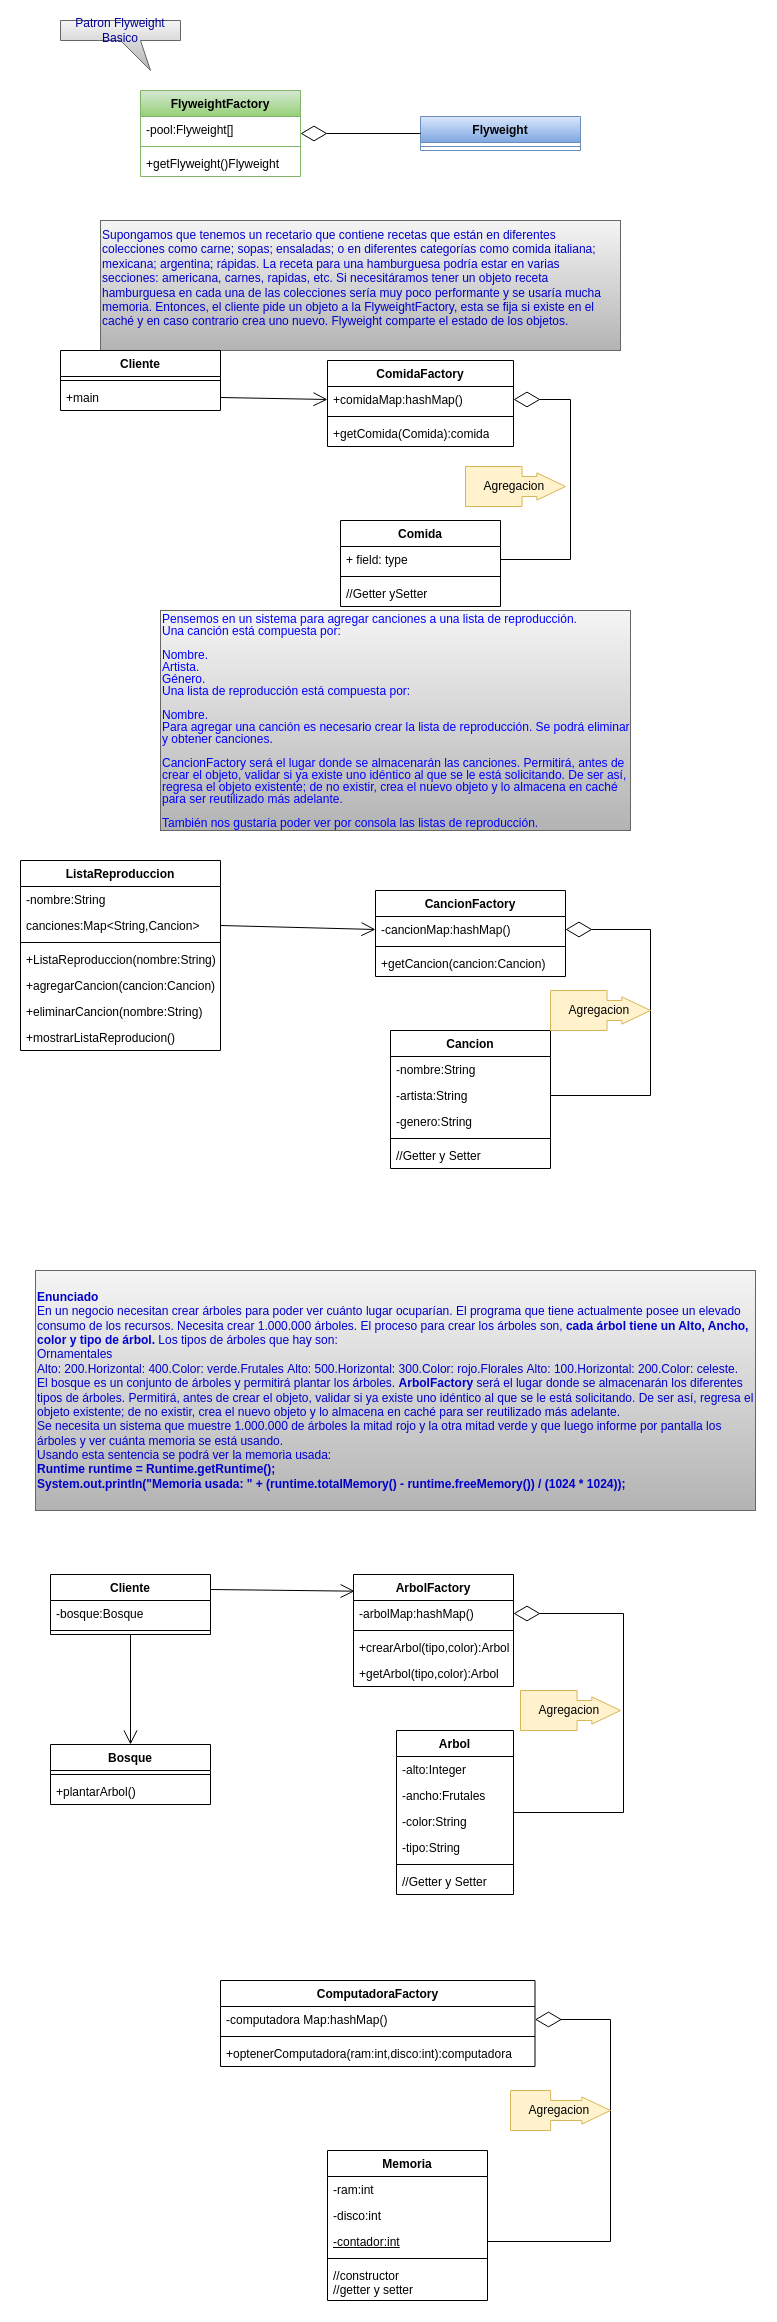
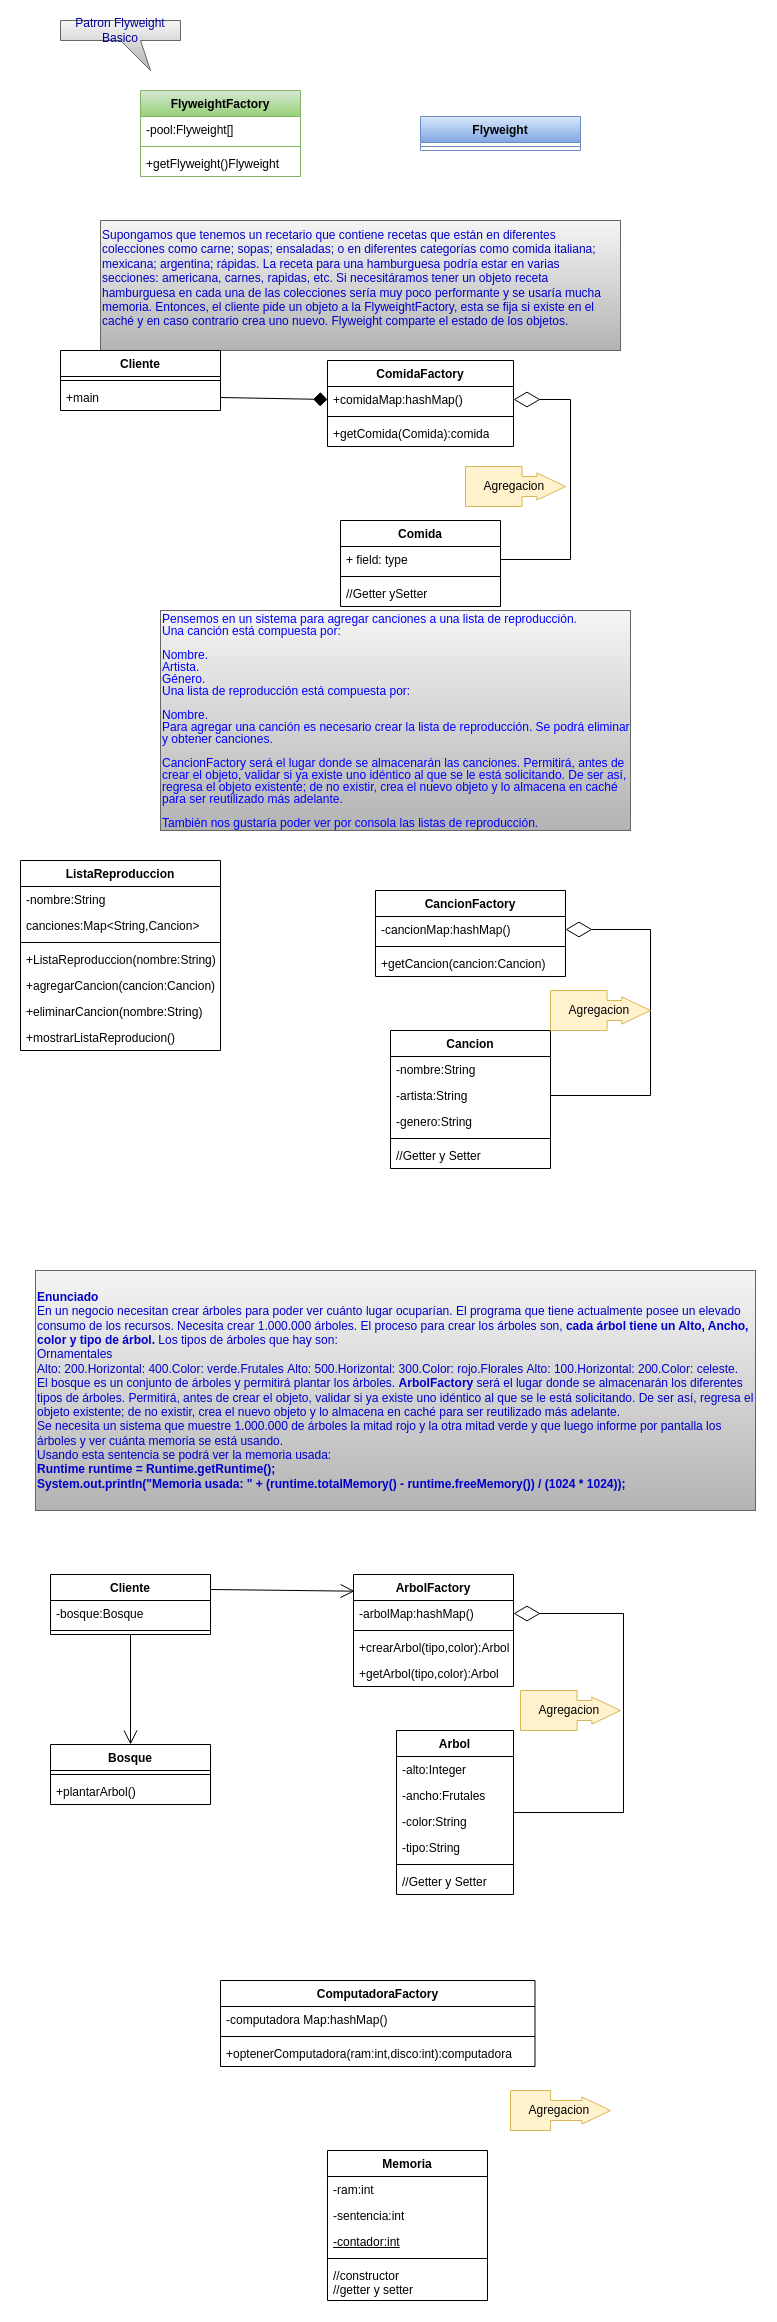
edge "Flyweight" -> "FlyweightFactory": removed
edge "+main" -> "+comidaMap:hashMap()": arrowhead open -> diamond
edge "canciones:Map<String,Cancion>" -> "-cancionMap:hashMap()": removed
edge "-contador:int" -> "-computadora Map:hashMap()": removed
node "-disco:int": label "-disco:int" -> "-sentencia:int"
